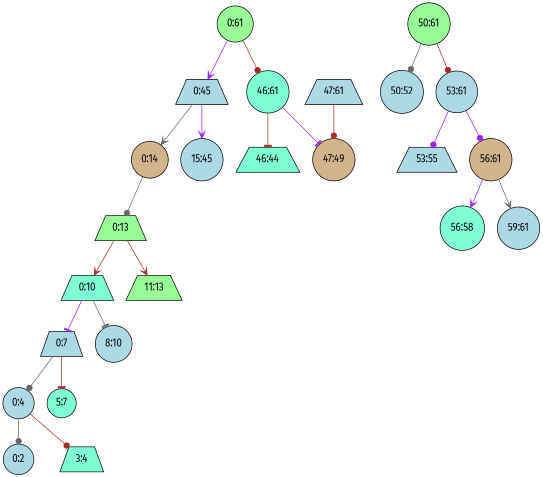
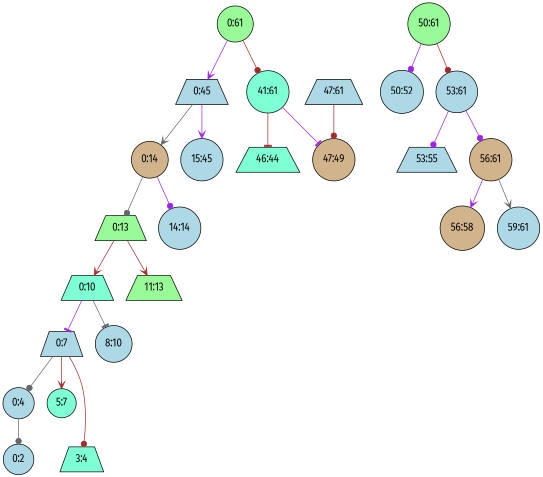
edge "50:61" -> "50:52": color gray40 -> purple
node "46:61": label "46:61" -> "41:61"
node "14:14": added
node "56:58": fillcolor aquamarine -> tan
edge "0:7" -> "5:7": arrowhead tee -> vee
edge "0:4" -> "3:4": now "0:7" -> "3:4"
